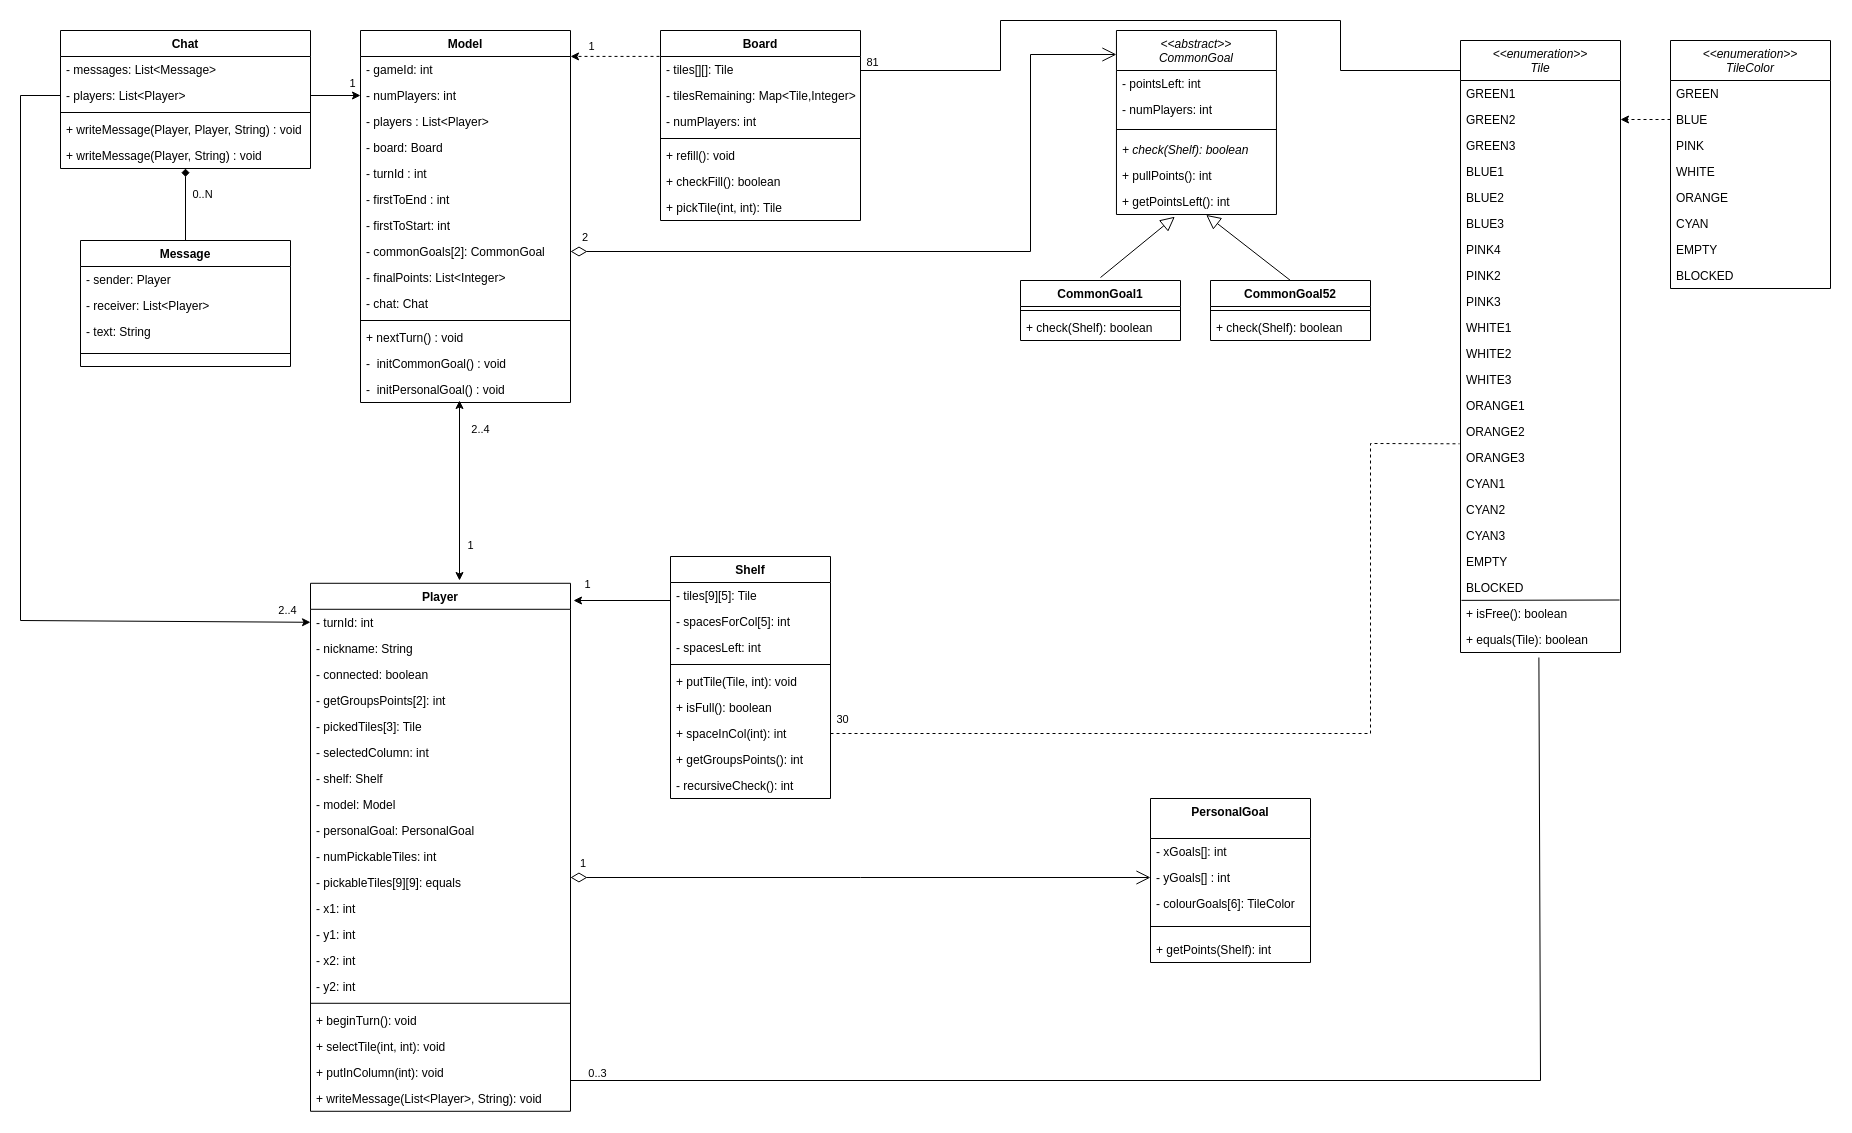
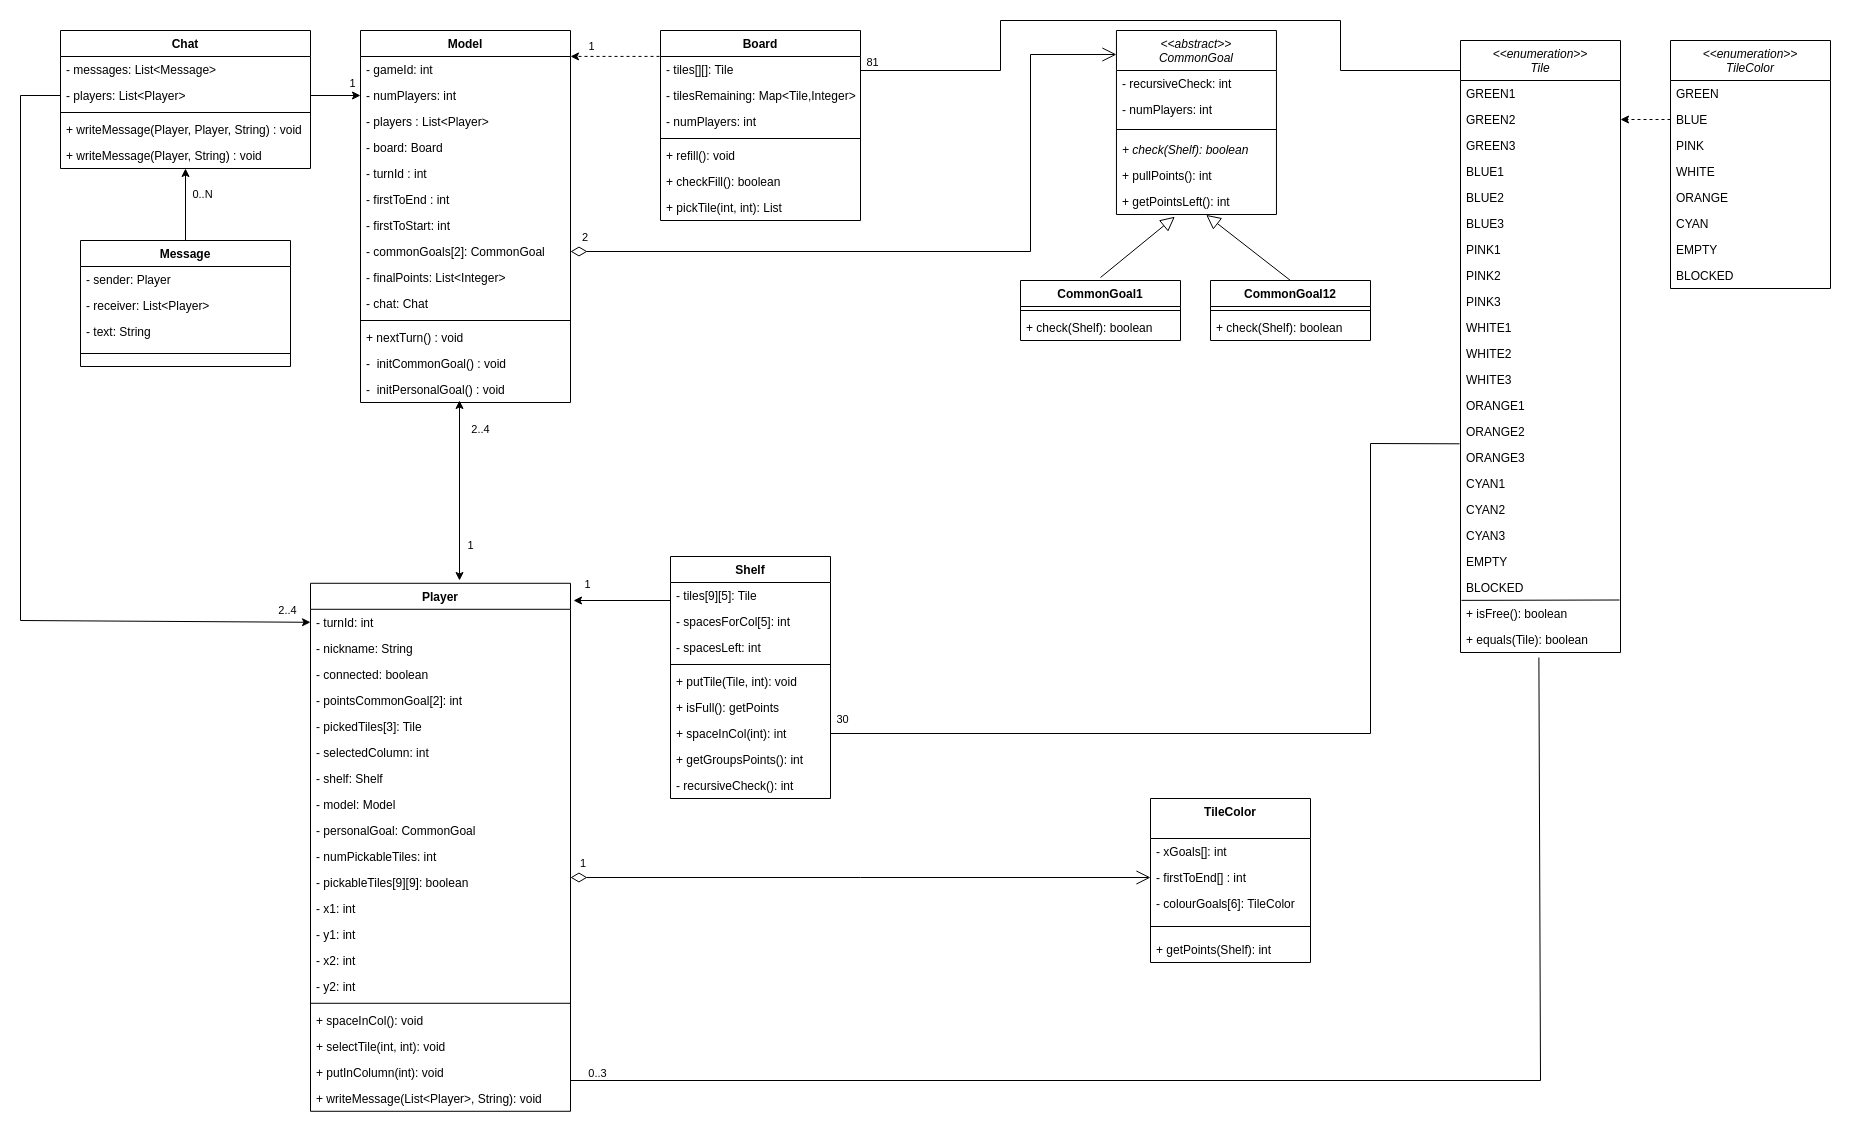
node "- pointsLeft: int": label "- pointsLeft: int" -> "- recursiveCheck: int"
edge "Message" -> "Chat": arrowhead diamond -> classic
node "+ pickTile(int, int): Tile": label "+ pickTile(int, int): Tile" -> "+ pickTile(int, int): List"
node "PINK4": label "PINK4" -> "PINK1"
node "CommonGoal52": label "CommonGoal52" -> "CommonGoal12"
node "- getGroupsPoints[2]: int": label "- getGroupsPoints[2]: int" -> "- pointsCommonGoal[2]: int"
node "+ isFull(): boolean": label "+ isFull(): boolean" -> "+ isFull(): getPoints"
edge "ORANGE2" -- "+ spaceInCol(int): int": style dashed -> solid
node "PersonalGoal": label "PersonalGoal" -> "TileColor"
node "- personalGoal: PersonalGoal": label "- personalGoal: PersonalGoal" -> "- personalGoal: CommonGoal"
node "- yGoals[] : int": label "- yGoals[] : int" -> "- firstToEnd[] : int"
node "- pickableTiles[9][9]: equals": label "- pickableTiles[9][9]: equals" -> "- pickableTiles[9][9]: boolean"
node "+ beginTurn(): void": label "+ beginTurn(): void" -> "+ spaceInCol(): void"
